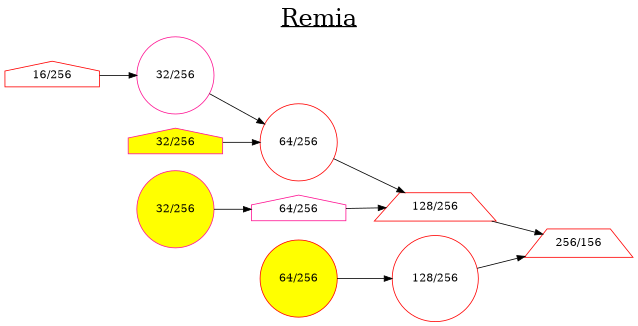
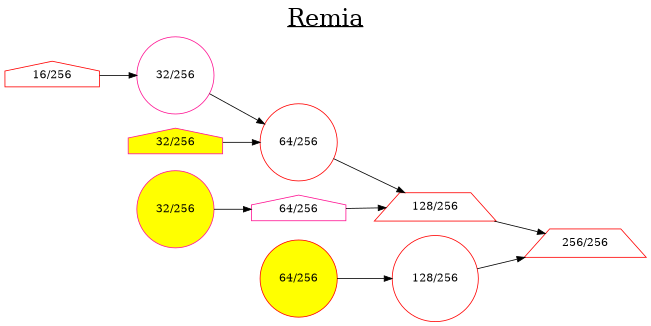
node "256/156": label "256/156" -> "256/256"
